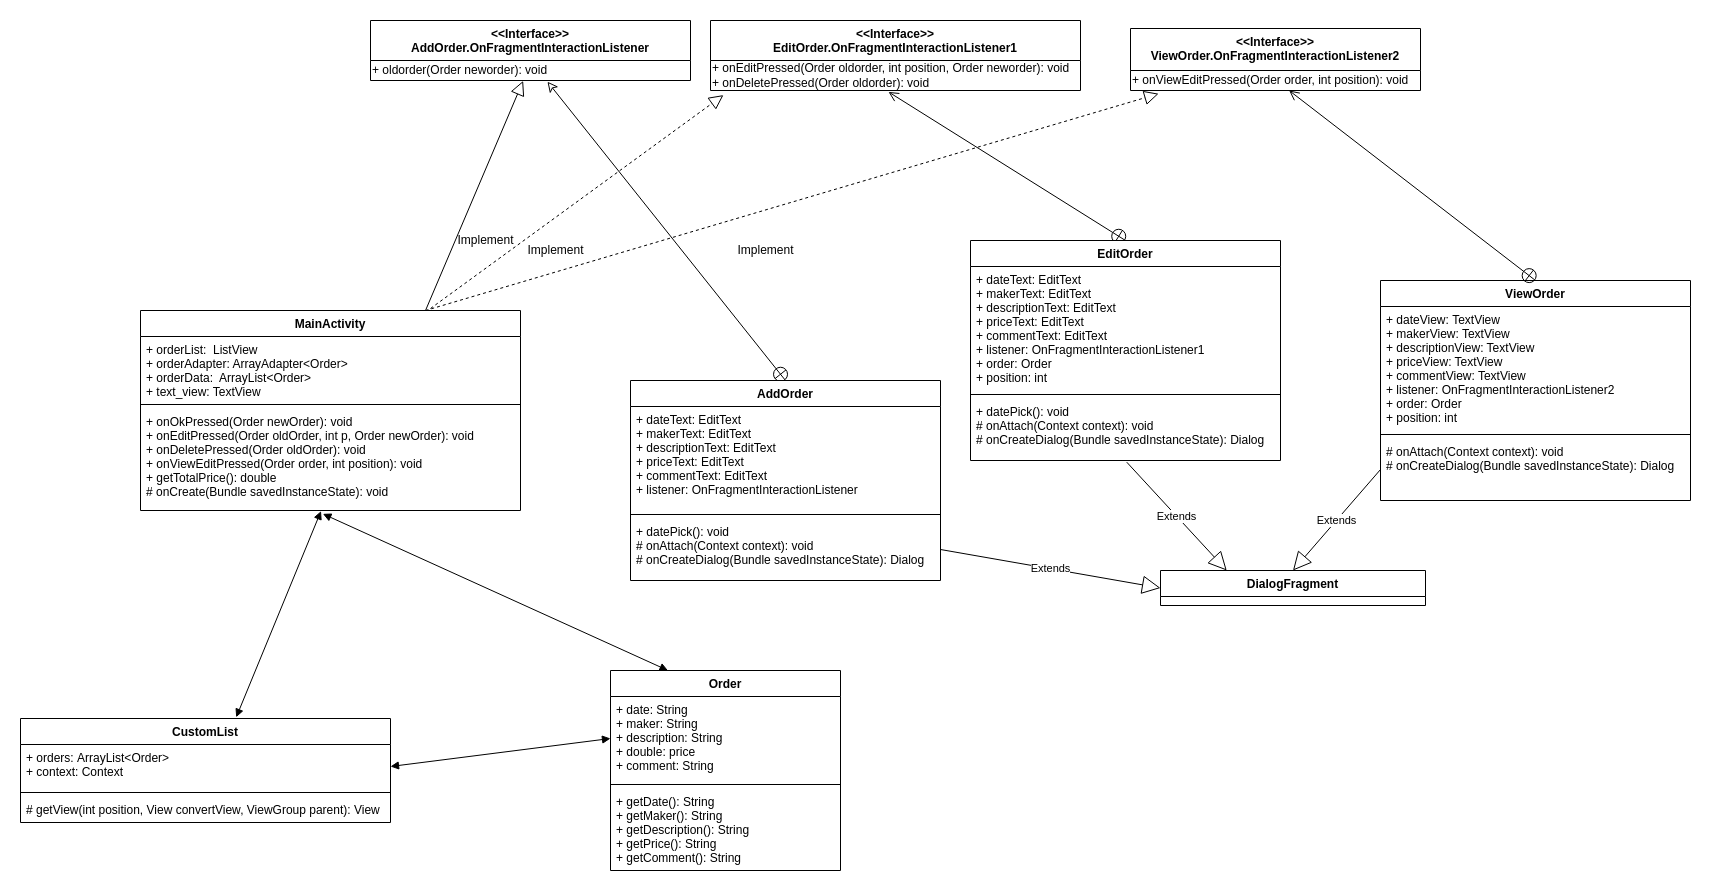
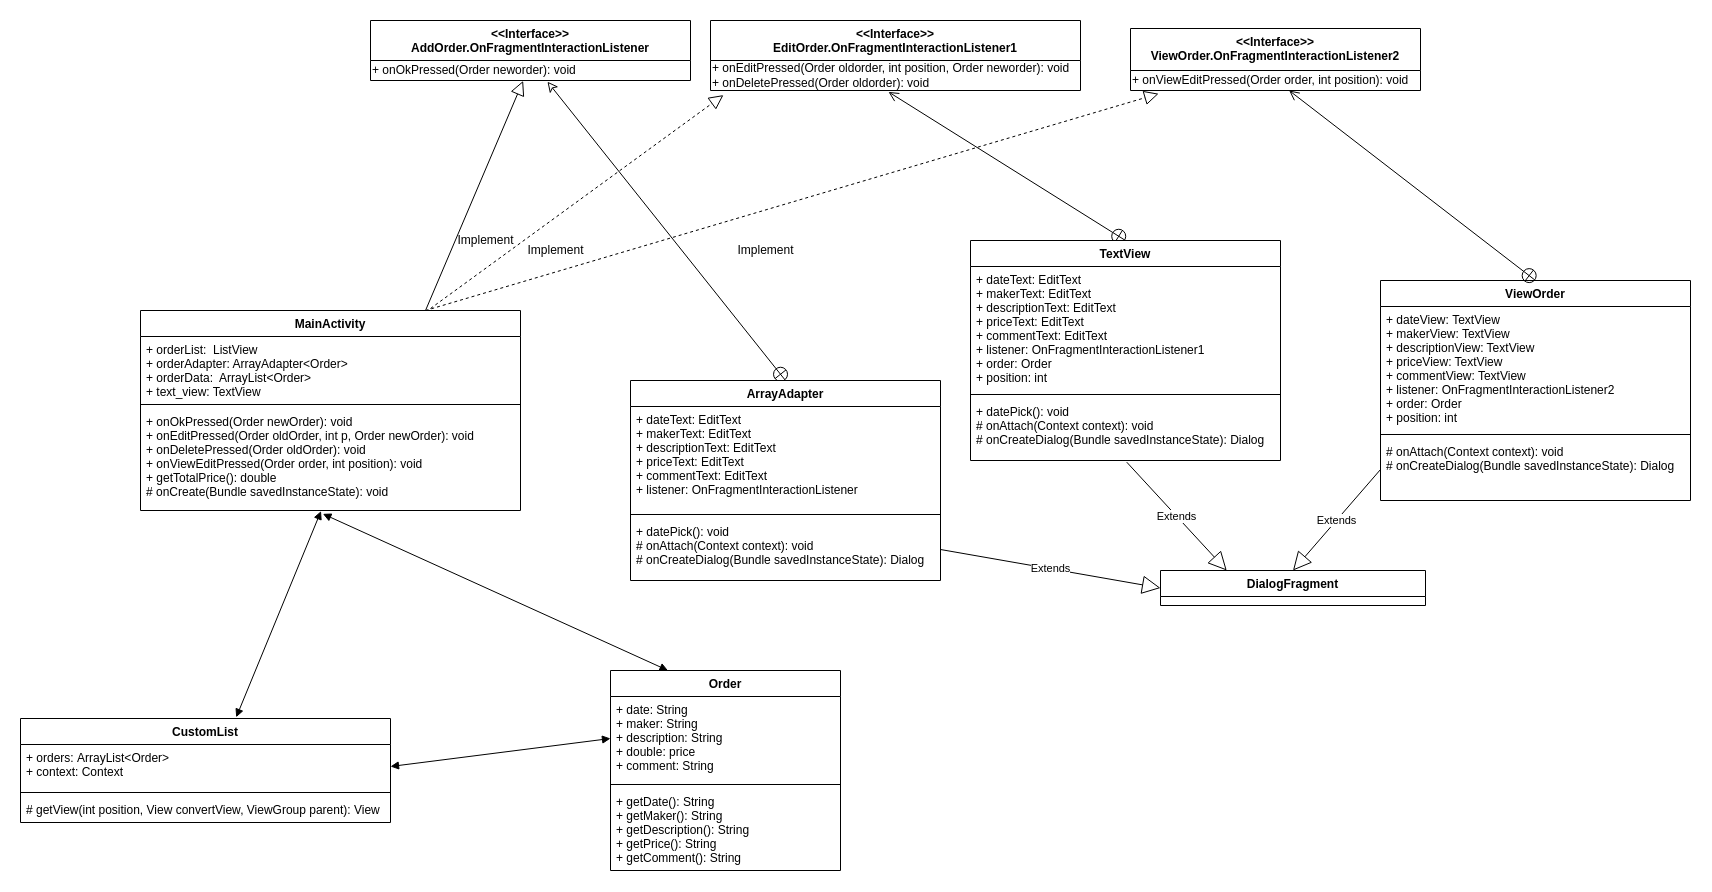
node "+ oldorder(Order neworder): void": label "+ oldorder(Order neworder): void" -> "+ onOkPressed(Order neworder): void"
node "EditOrder": label "EditOrder" -> "TextView"
node "AddOrder": label "AddOrder" -> "ArrayAdapter"
